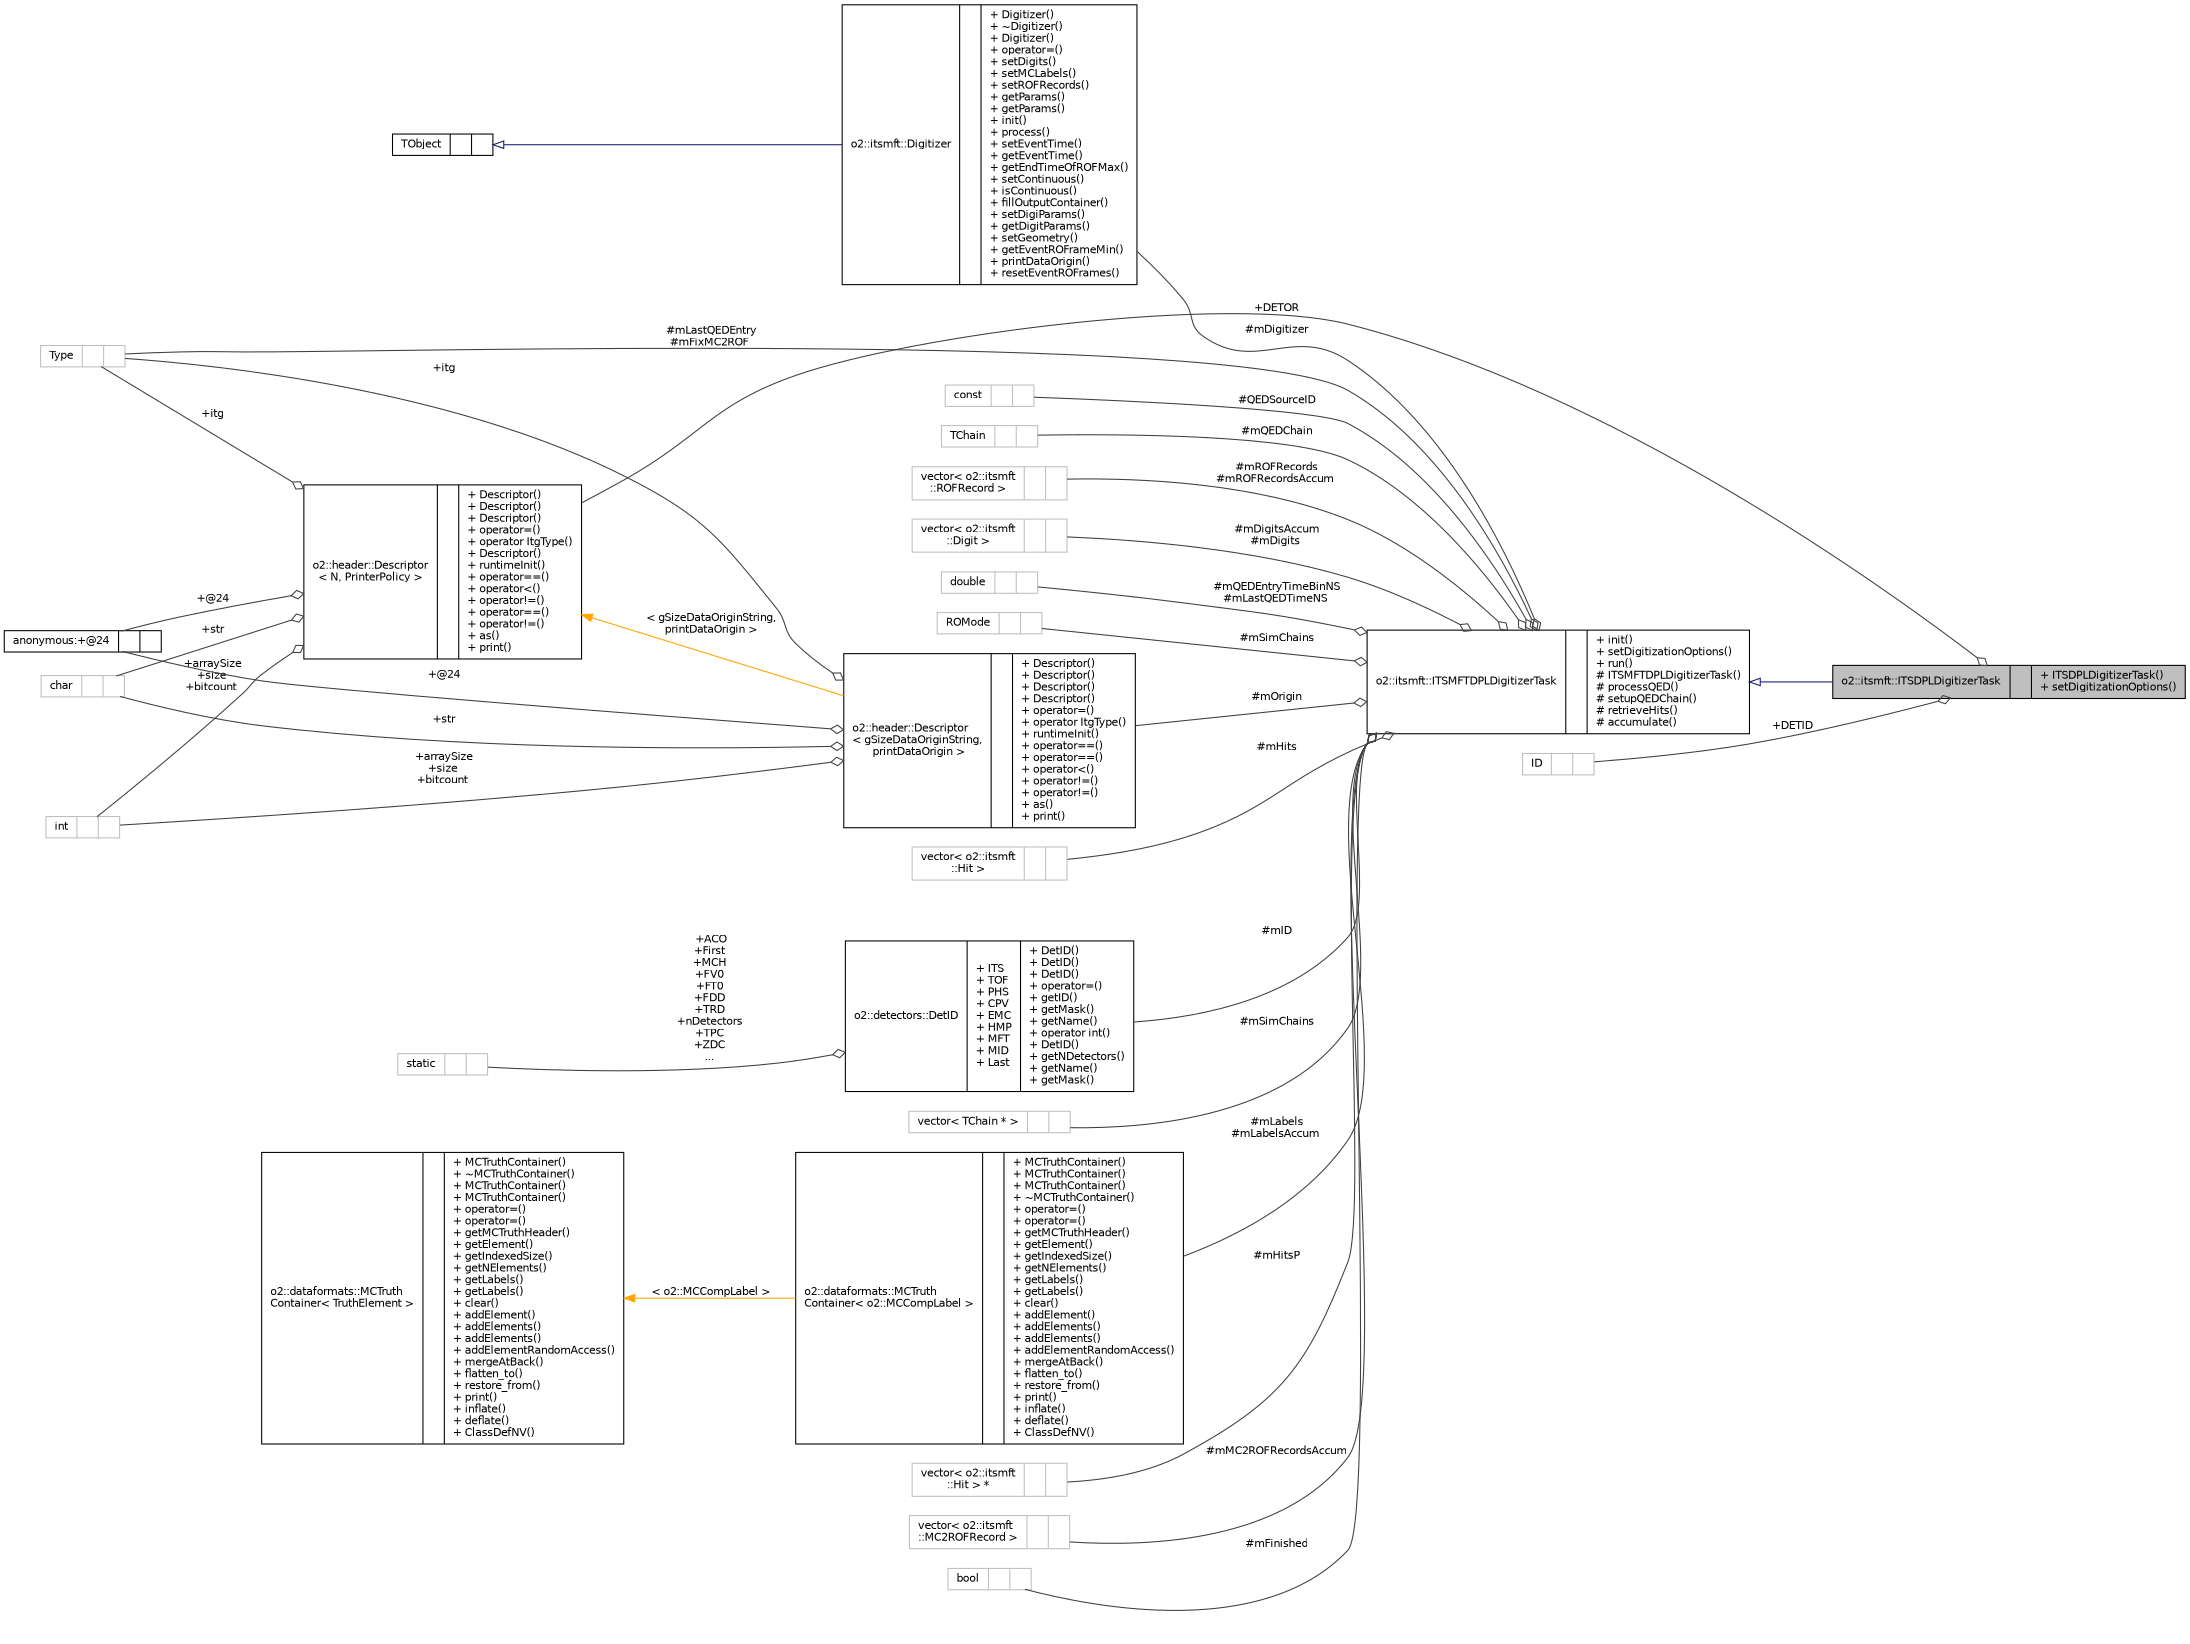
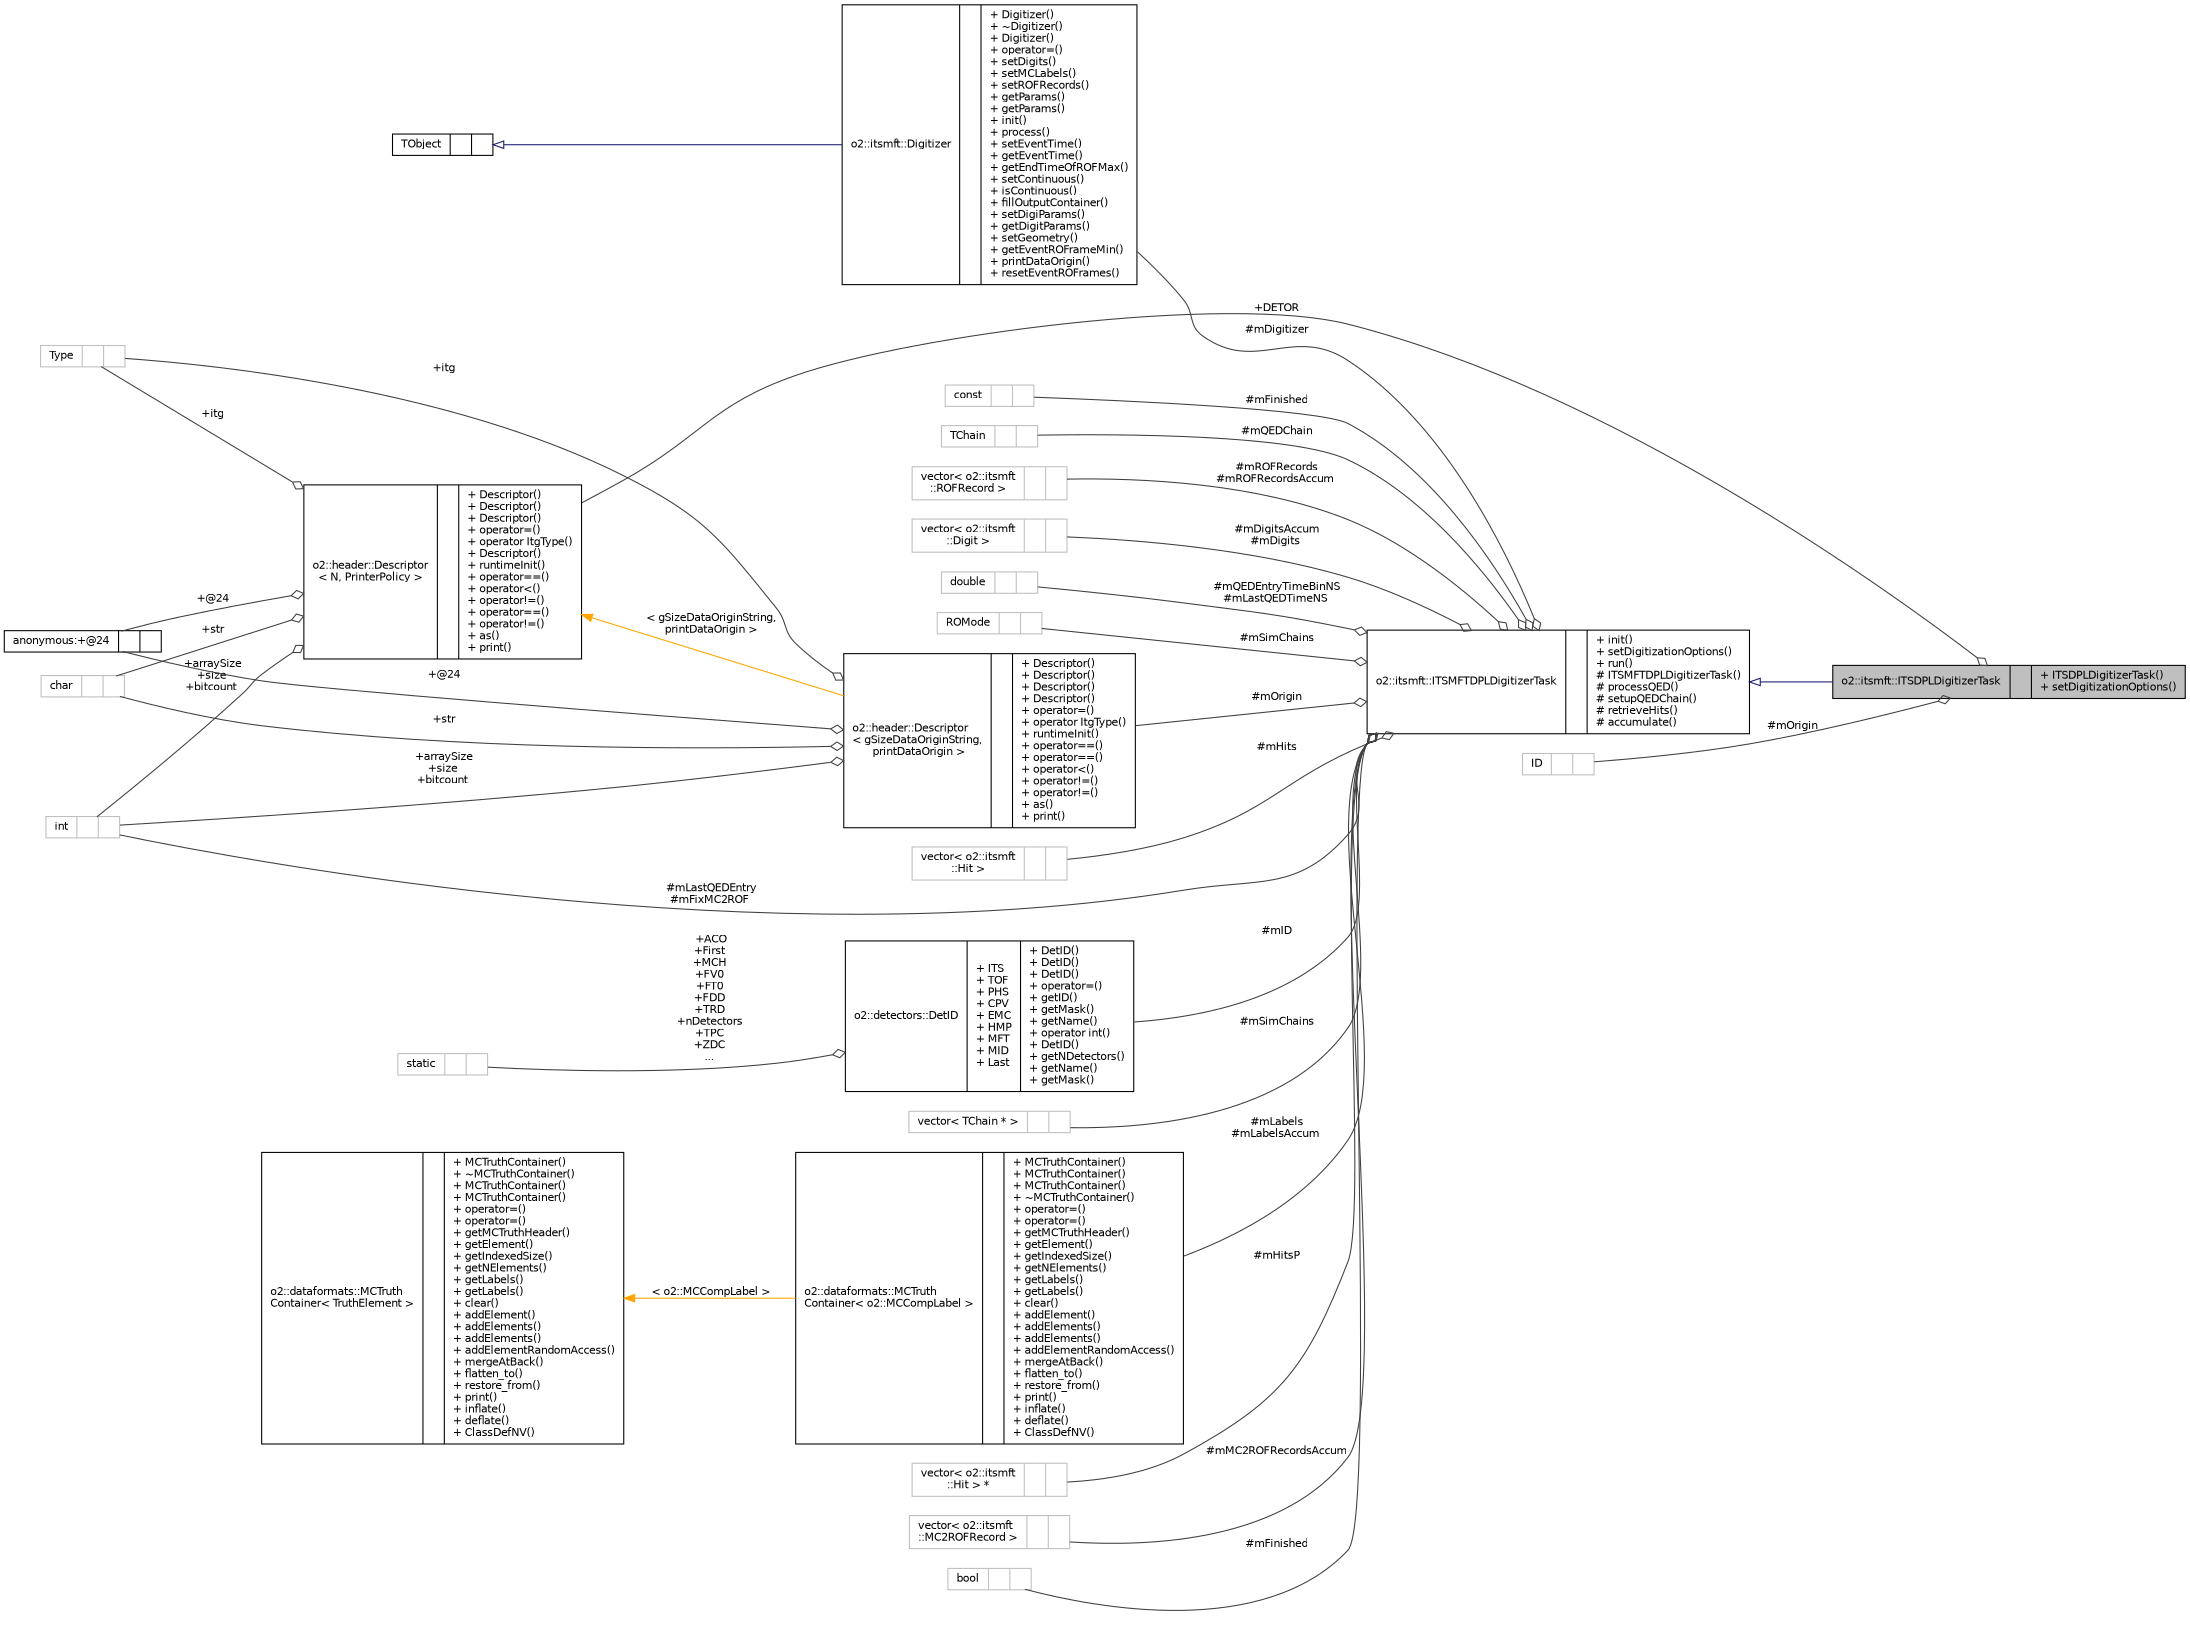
edge "Type" -> "o2::itsmft::ITSMFTDPLDigitizerTask": now "int" -> "o2::itsmft::ITSMFTDPLDigitizerTask"
edge "const" -> "o2::itsmft::ITSMFTDPLDigitizerTask": label " #QEDSourceID" -> " #mFinished"
edge "ID" -> "o2::itsmft::ITSDPLDigitizerTask": label " +DETID" -> " #mOrigin"
